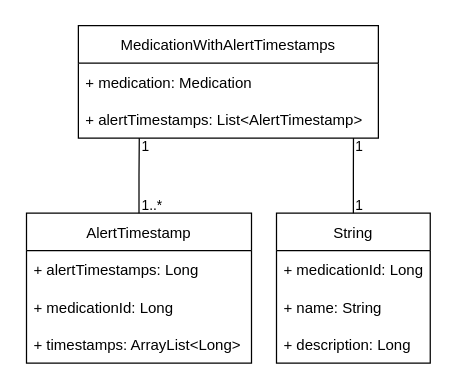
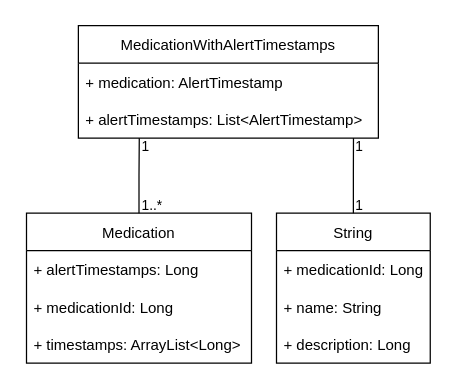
node "+ medication: Medication": label "+ medication: Medication" -> "+ medication: AlertTimestamp"
node "AlertTimestamp": label "AlertTimestamp" -> "Medication"
